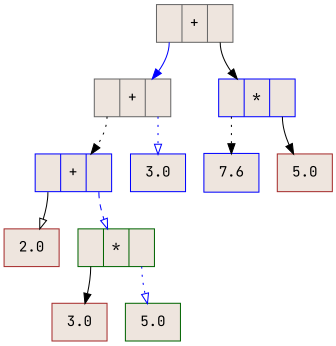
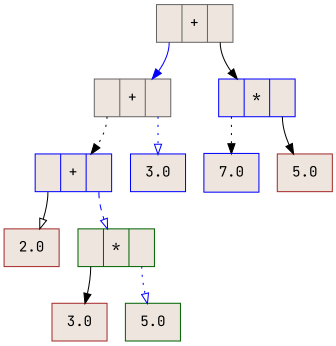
node "7.6": label "7.6" -> "7.0"
